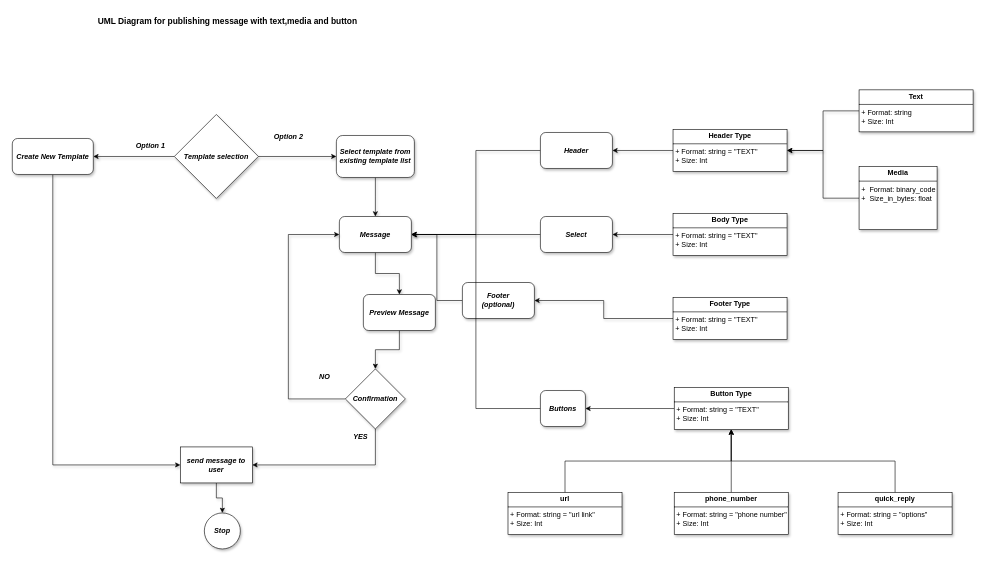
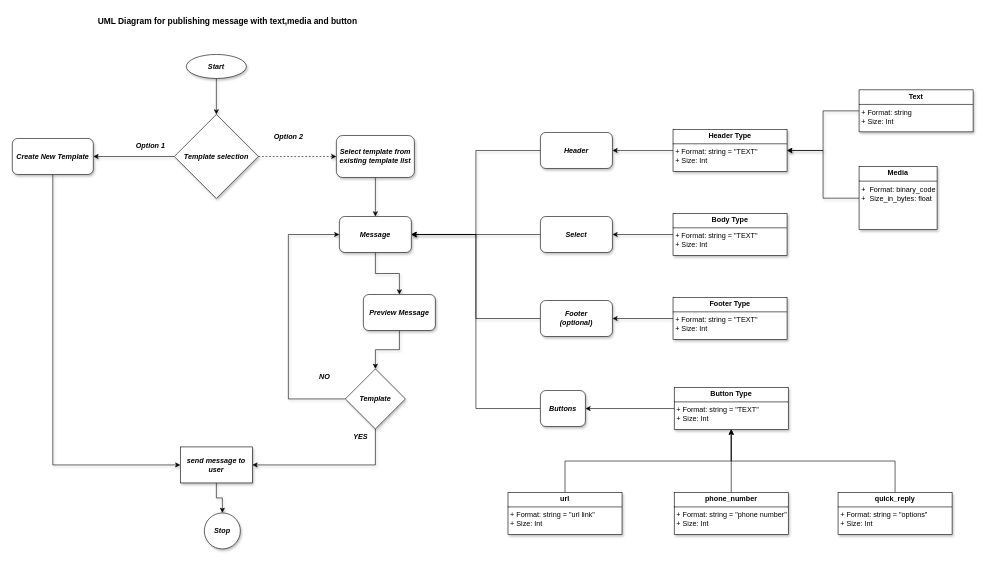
node "Start": added
edge "Start" -> "Template selection": added
edge "Template selection" -> "Select template from existing template list": style solid -> dashed
node "Footer (optional)": moved (498, 300) -> (576, 318)
node "Confirmation": label "Confirmation" -> "Template"
